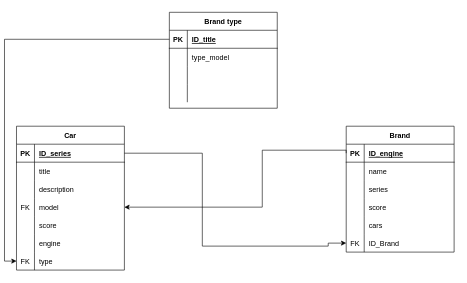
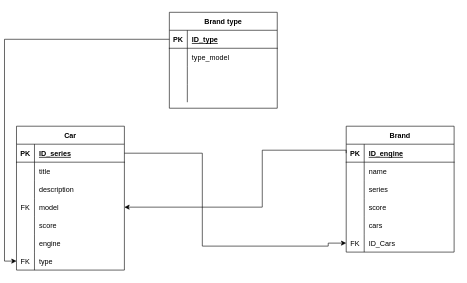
node "ID_title": label "ID_title" -> "ID_type"
node "ID_Brand": label "ID_Brand" -> "ID_Cars"
